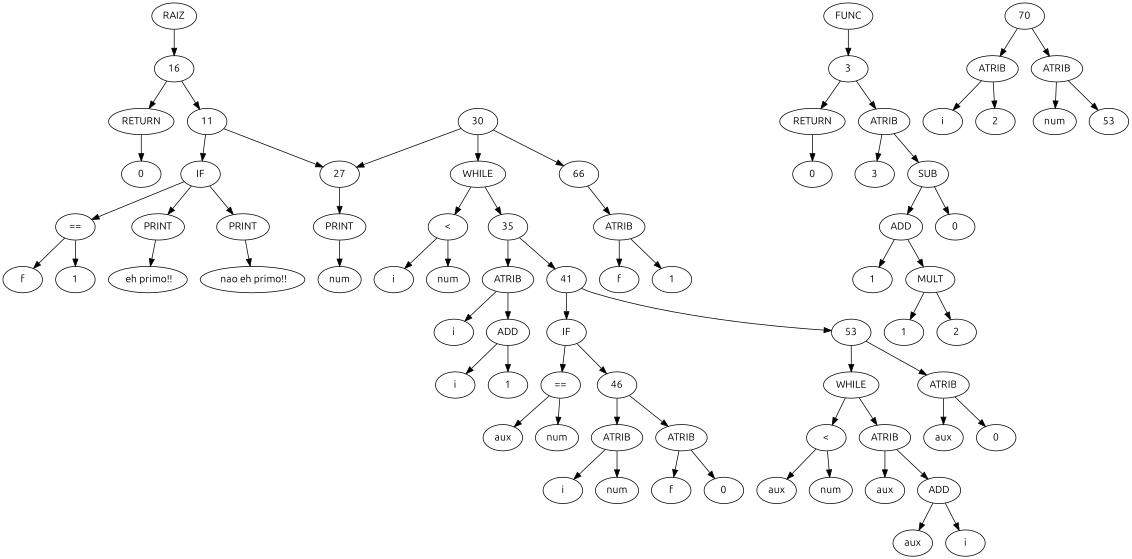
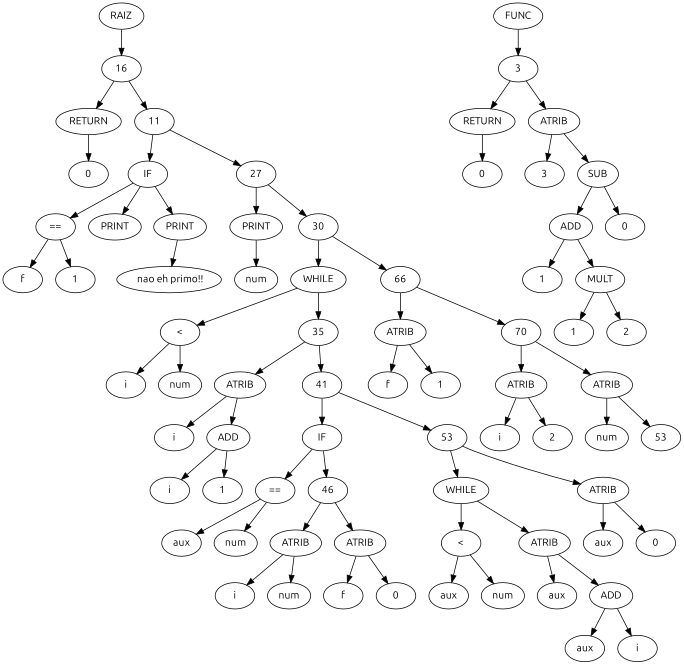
edge "30" -> "27": reversed
node "eh primo!!": removed
edge "66" -> "70": added
